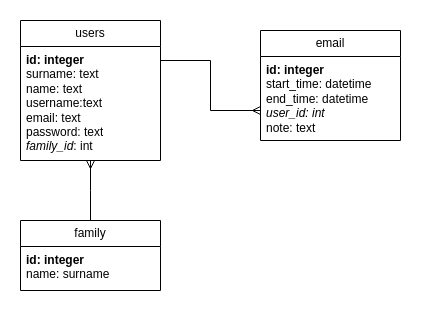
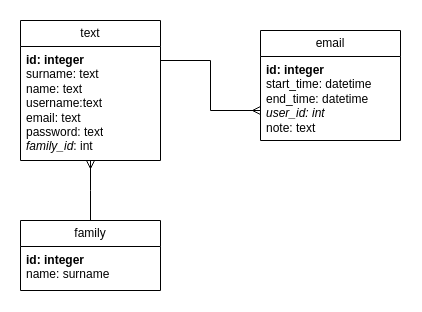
node "users": label "users" -> "text"
